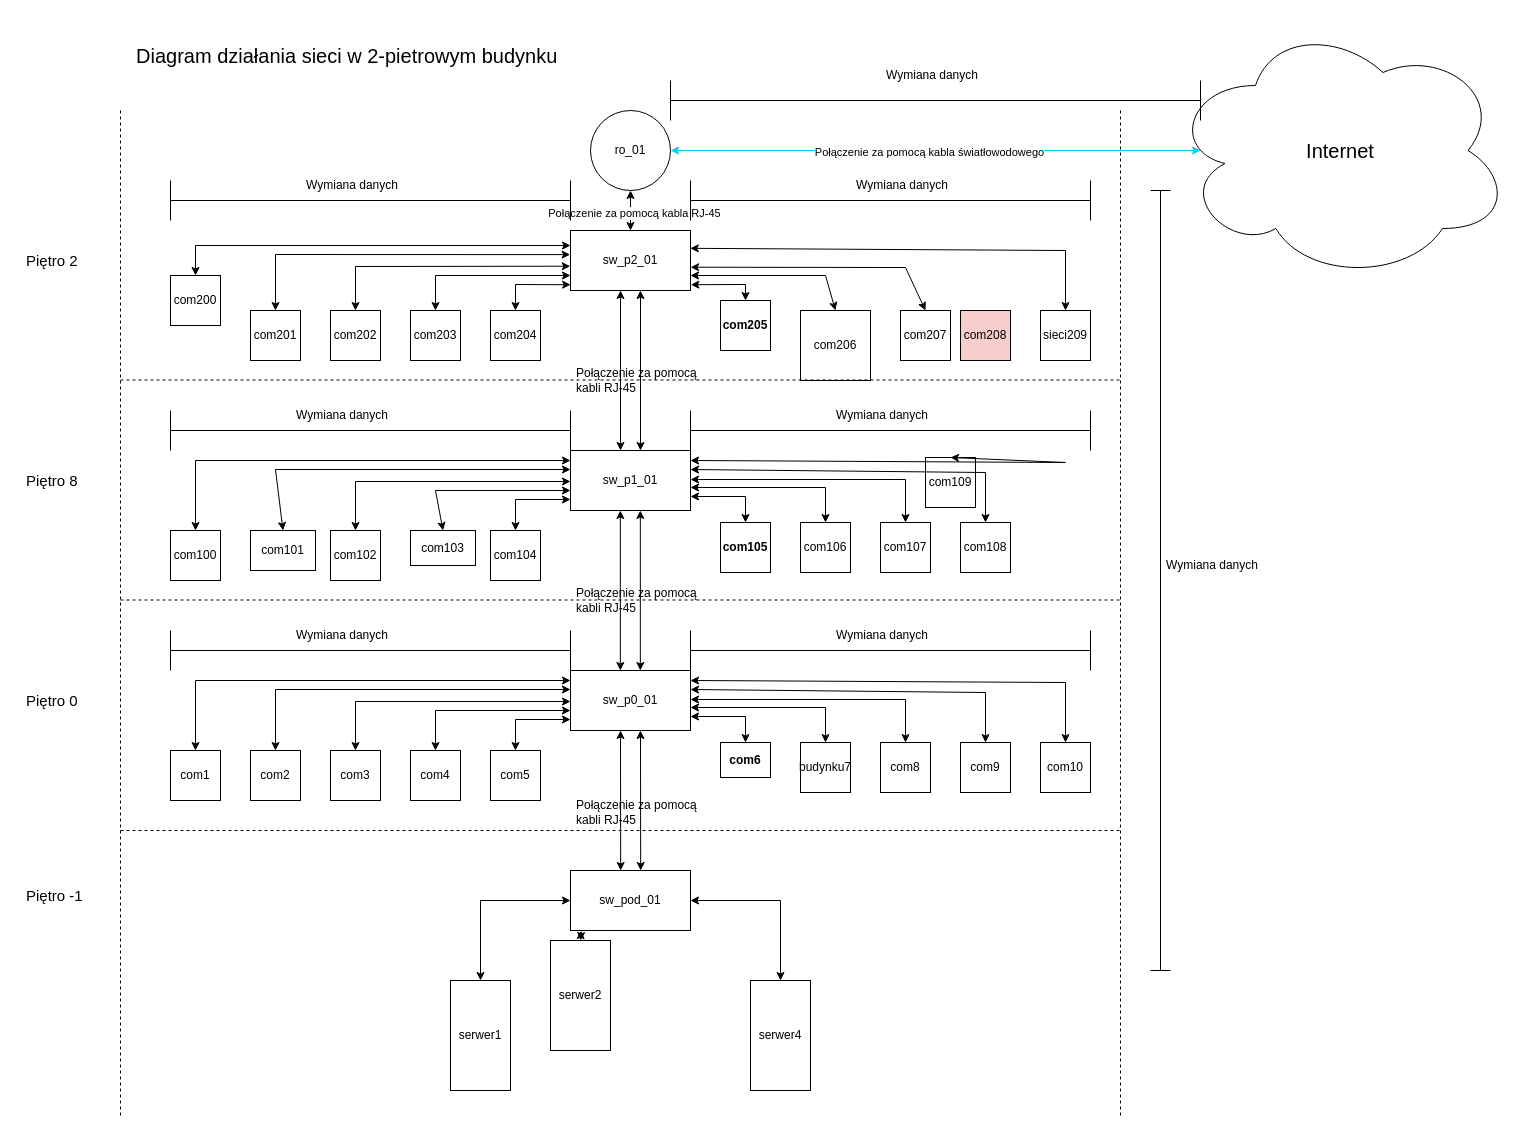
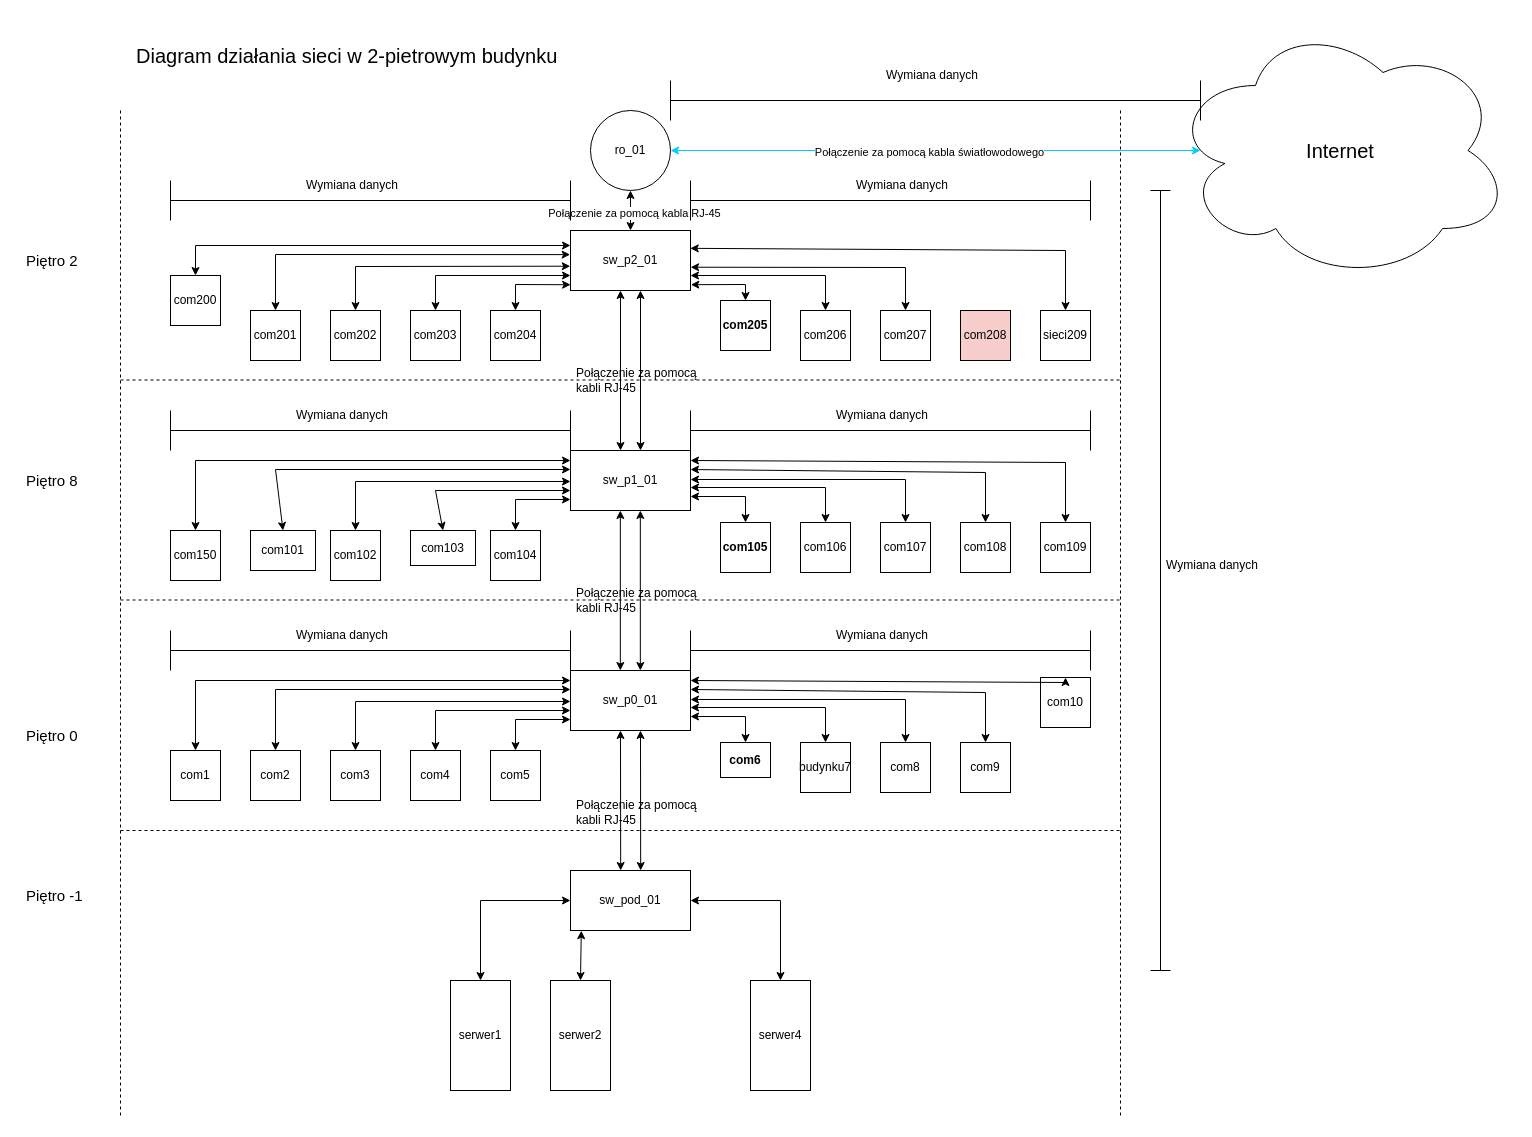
node "com207": moved (926, 336) -> (906, 336)
node "com206": size 70x70 -> 50x50
node "com109": moved (951, 483) -> (1066, 548)
node "com100": label "com100" -> "com150"
node "Piętro 0": moved (61, 701) -> (61, 736)
node "com10": moved (1066, 768) -> (1066, 703)
node "serwer2": moved (581, 996) -> (581, 1036)
